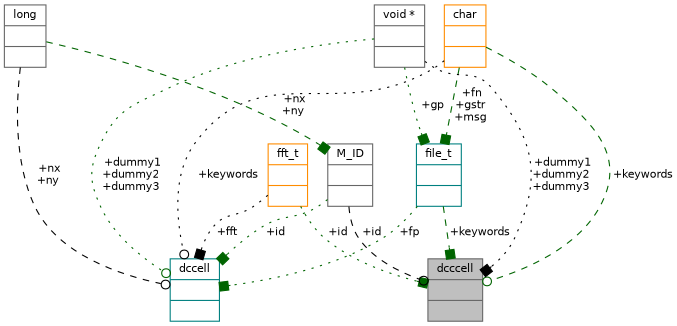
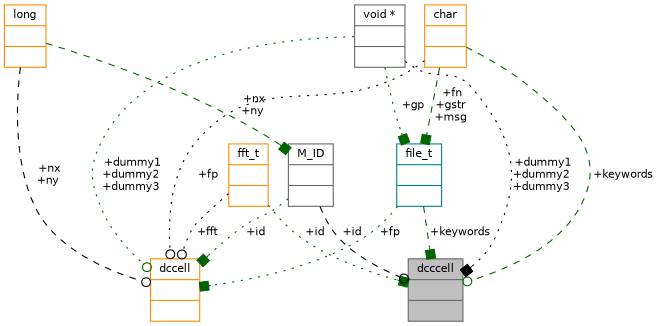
node "long": color gray40 -> darkorange
edge "char" -> "dccell": label " +keywords" -> " +fp"
edge "fft_t" -> "dccell": arrowhead box -> odot
node "dccell": color teal -> darkorange
